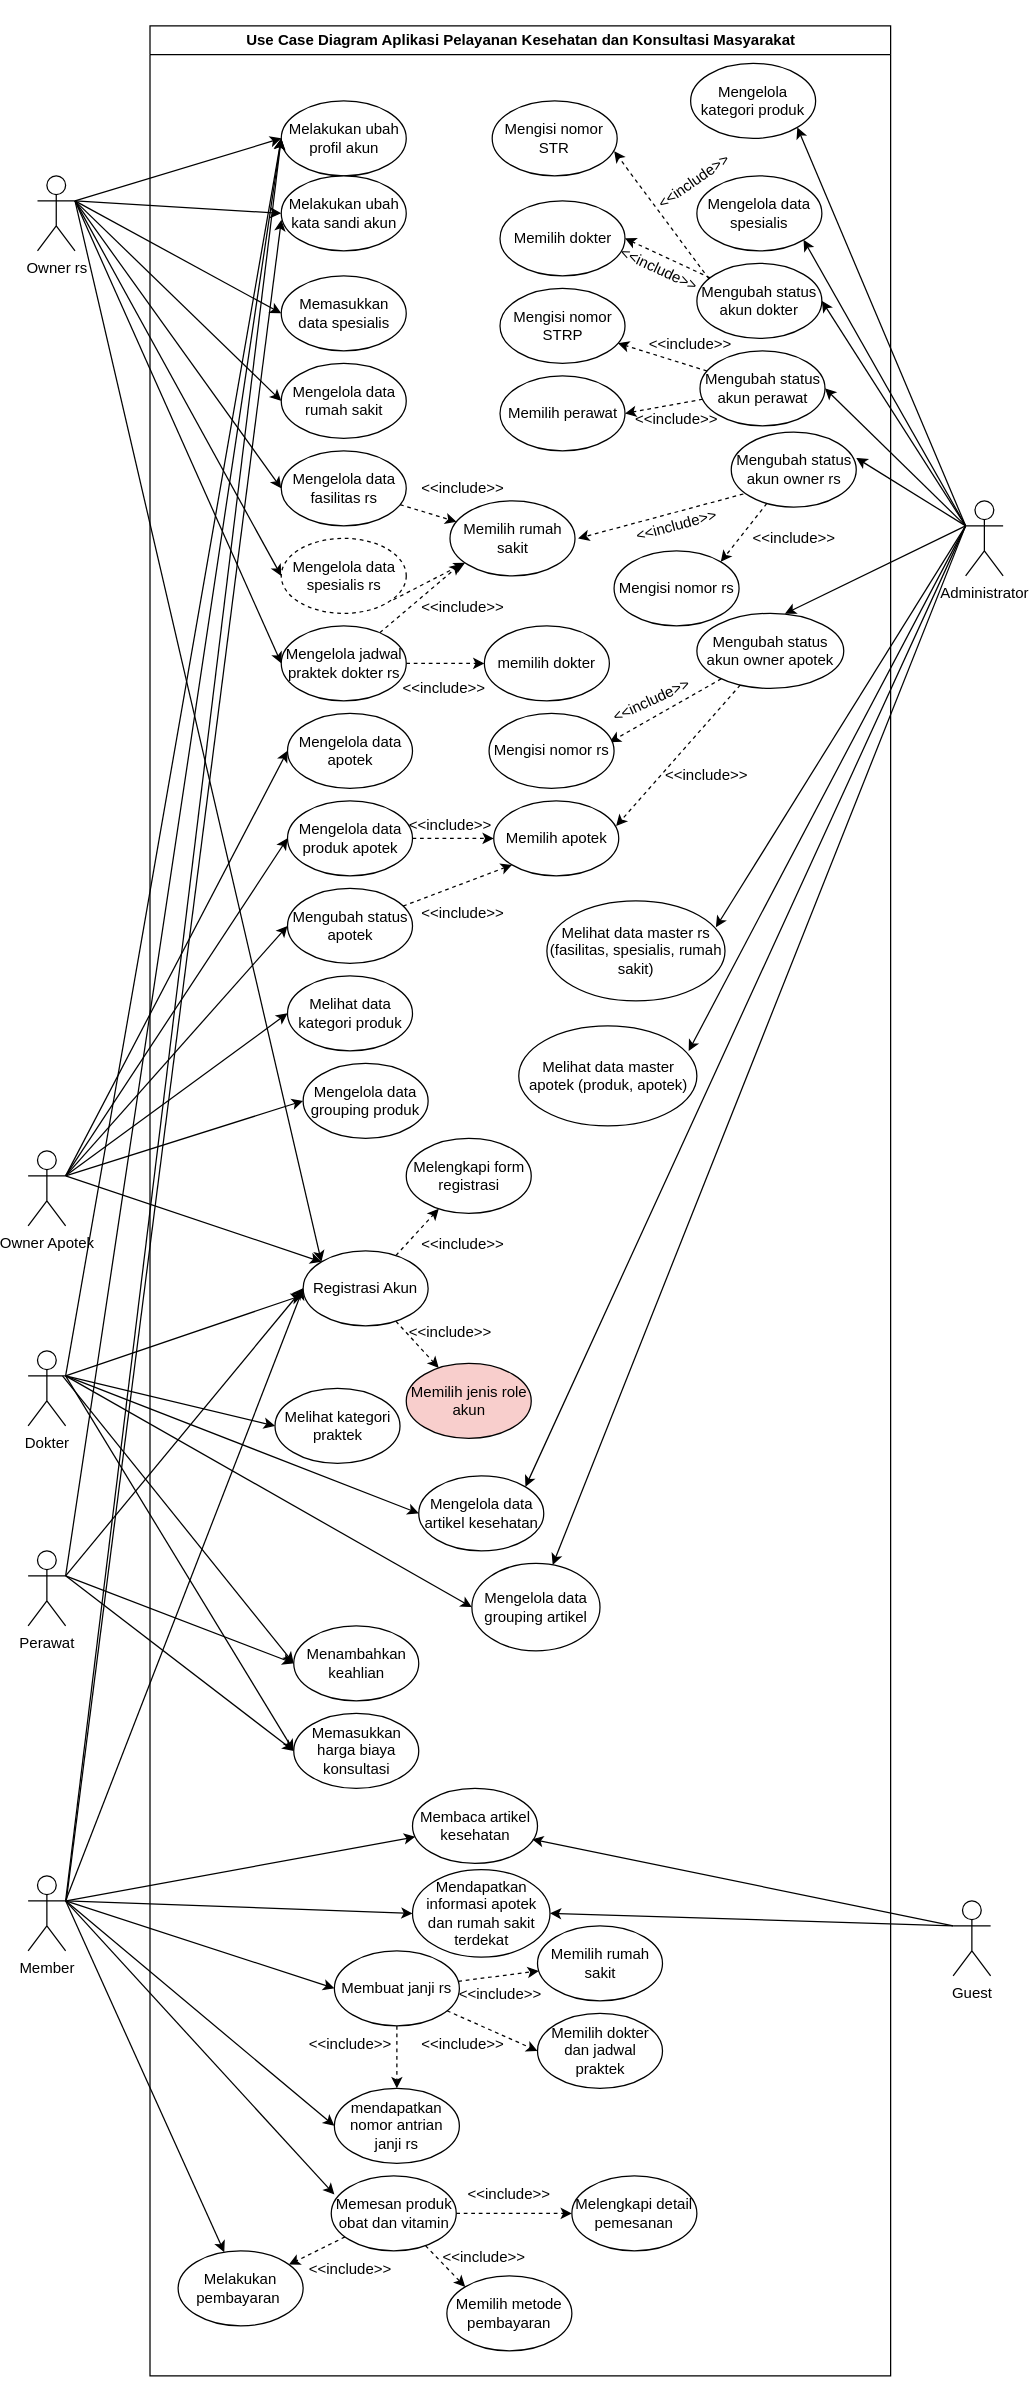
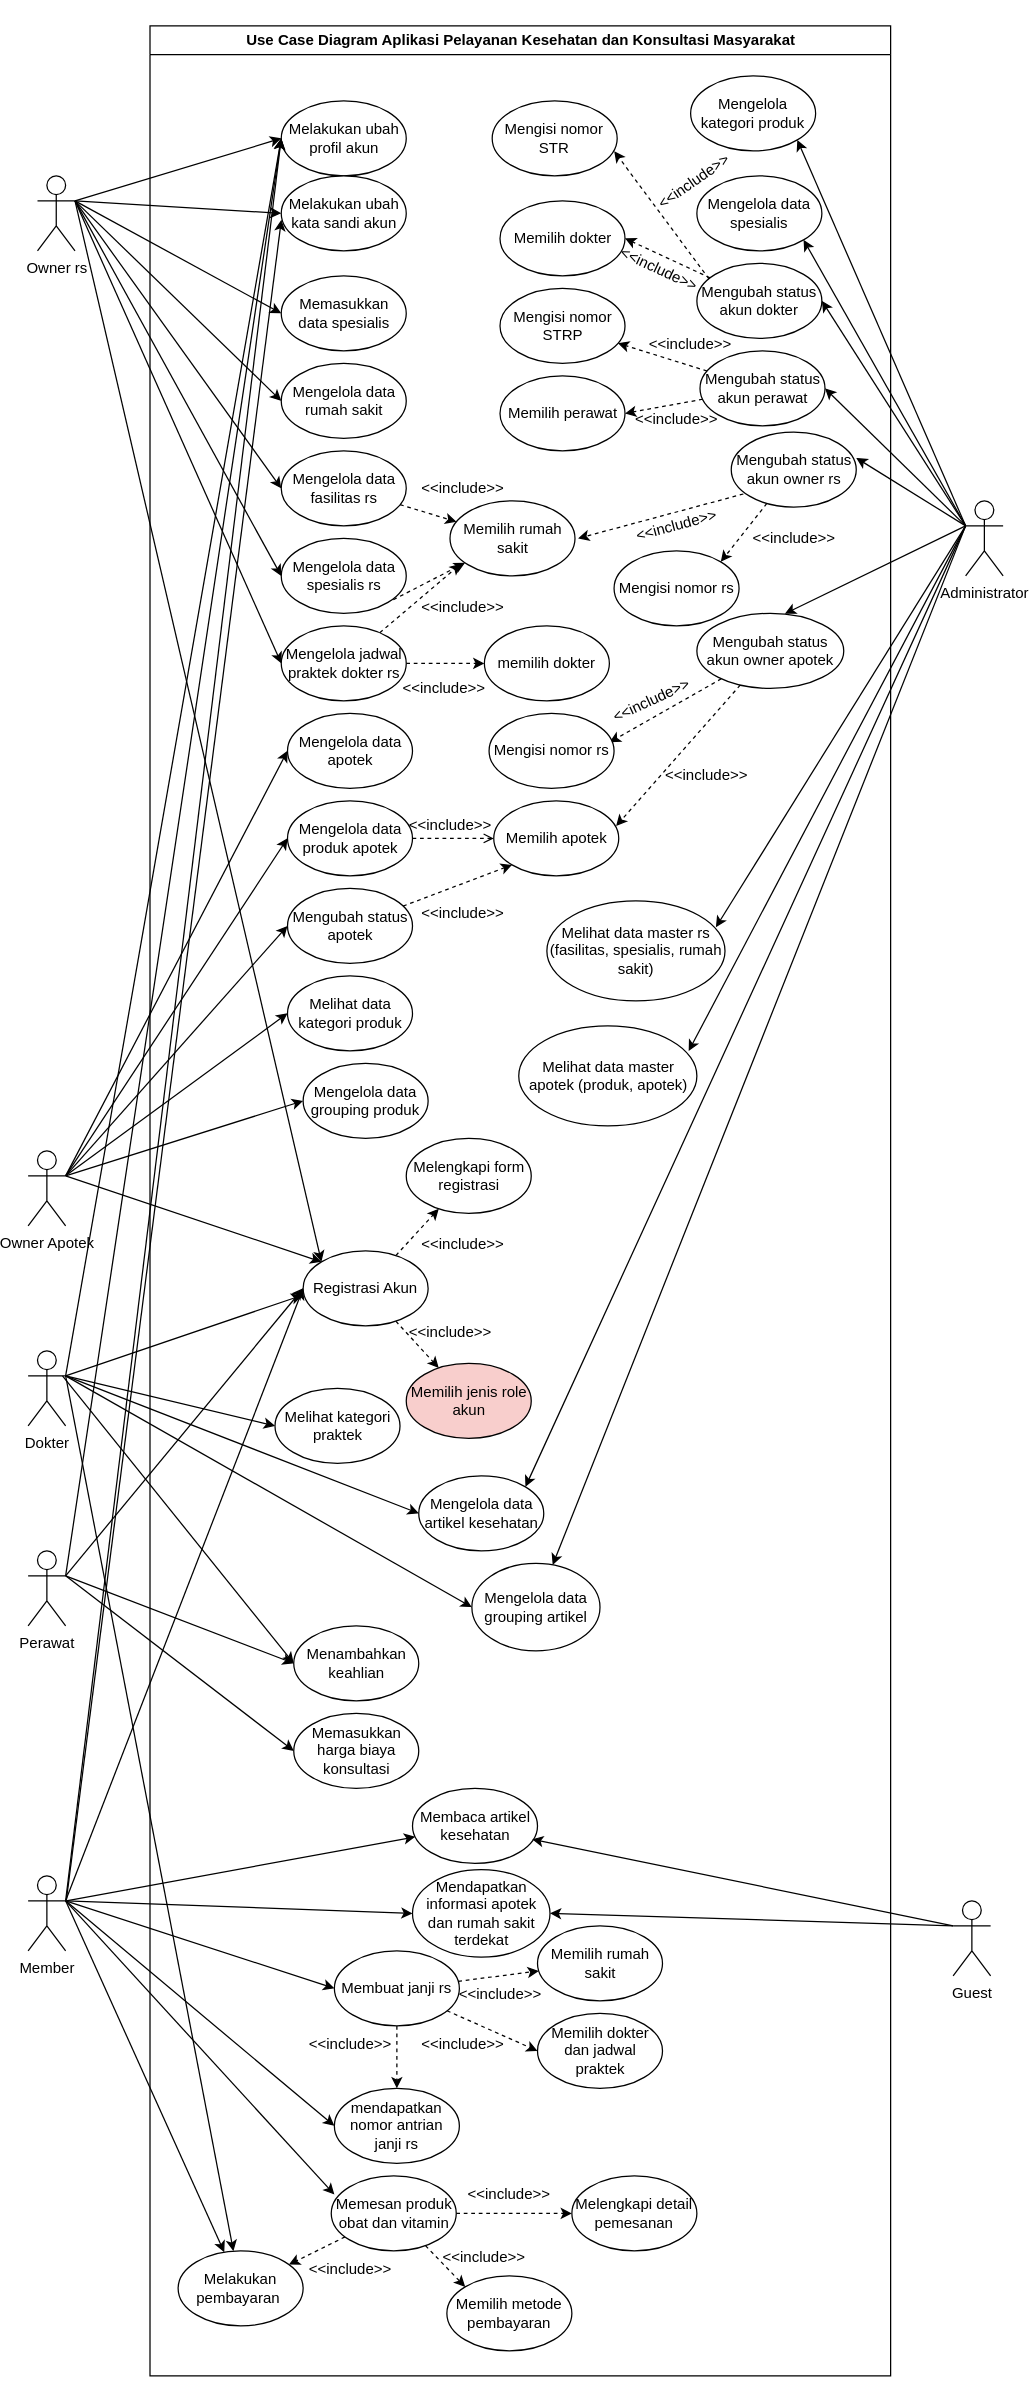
node "Mengelola kategori produk": moved (753, 101) -> (753, 113)
node "Mengelola data spesialis rs": style dashed -> solid
edge "Mengelola data produk apotek" -> "Memilih apotek": arrowhead classic -> open
edge "Dokter" -> "Memasukkan harga biaya konsultasi": now "Dokter" -> "Melakukan pembayaran"
